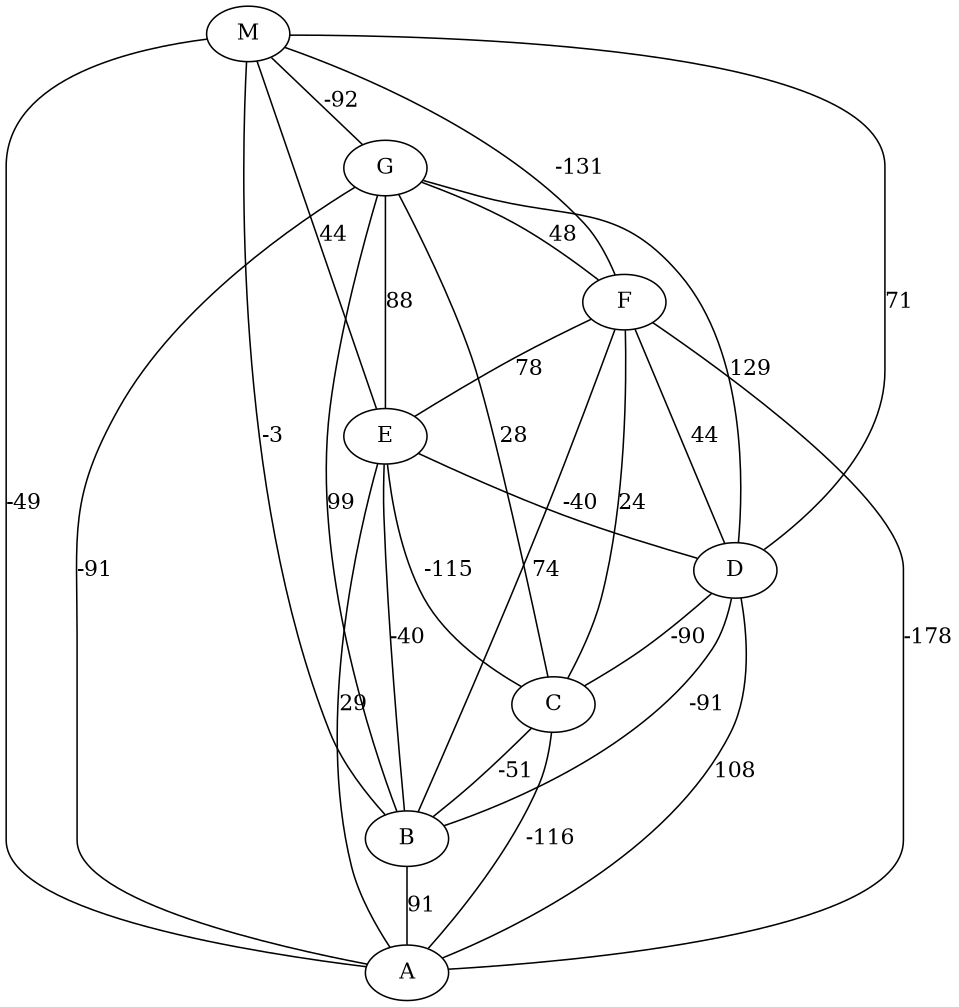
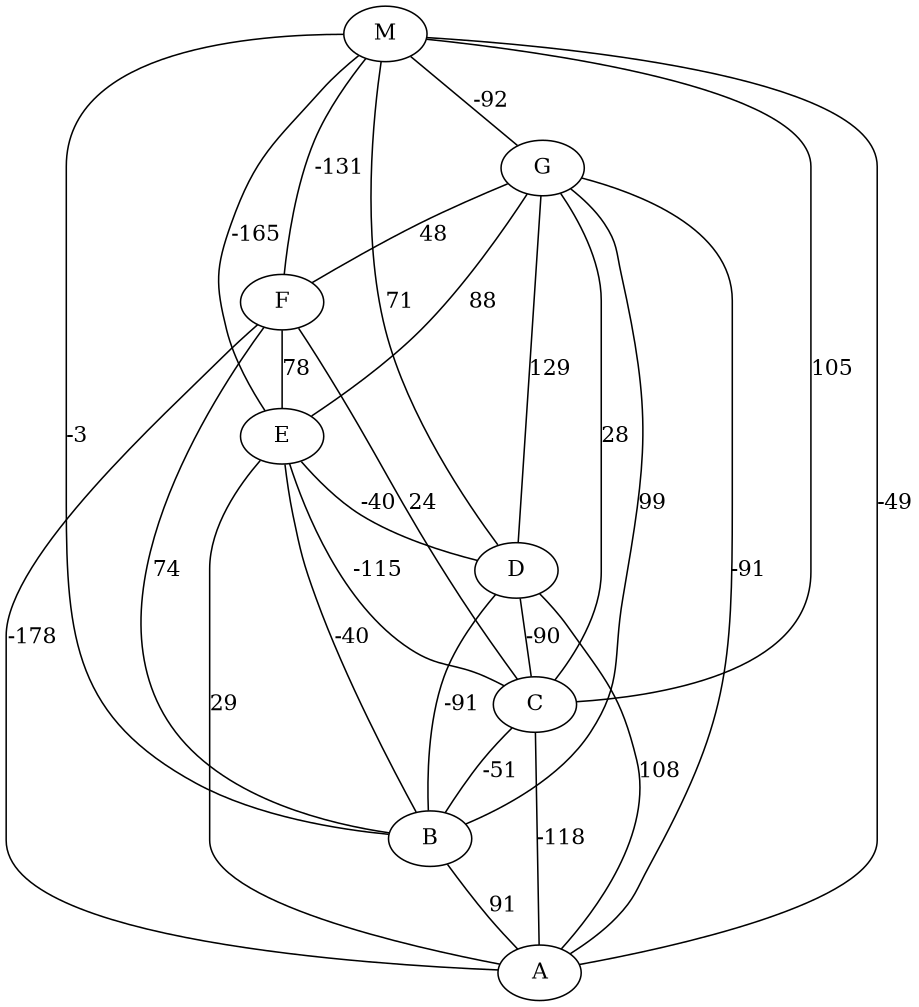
edge "M" -- "E": label "44" -> "-165"
edge "M" -- "C": added, label "105"
edge "F" -- "D": removed, label "44"
edge "C" -- "A": label "-116" -> "-118"
